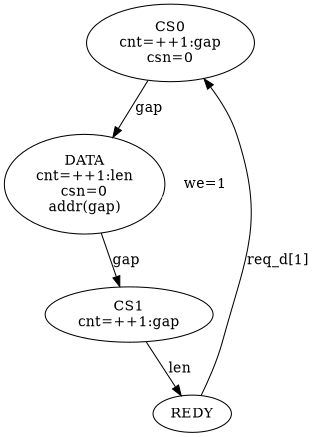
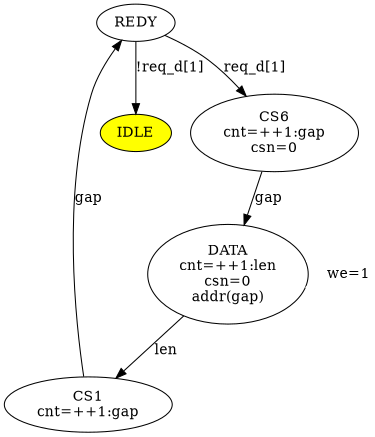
node "CS0 cnt=++1:gap csn=0": label "CS0 cnt=++1:gap csn=0" -> "CS6 cnt=++1:gap csn=0"
node "IDLE": added
edge "DATA cnt=++1:len csn=0 addr(gap)" -> "CS1 cnt=++1:gap": label "gap" -> "len"
edge "CS1 cnt=++1:gap" -> "REDY": label "len" -> "gap"
